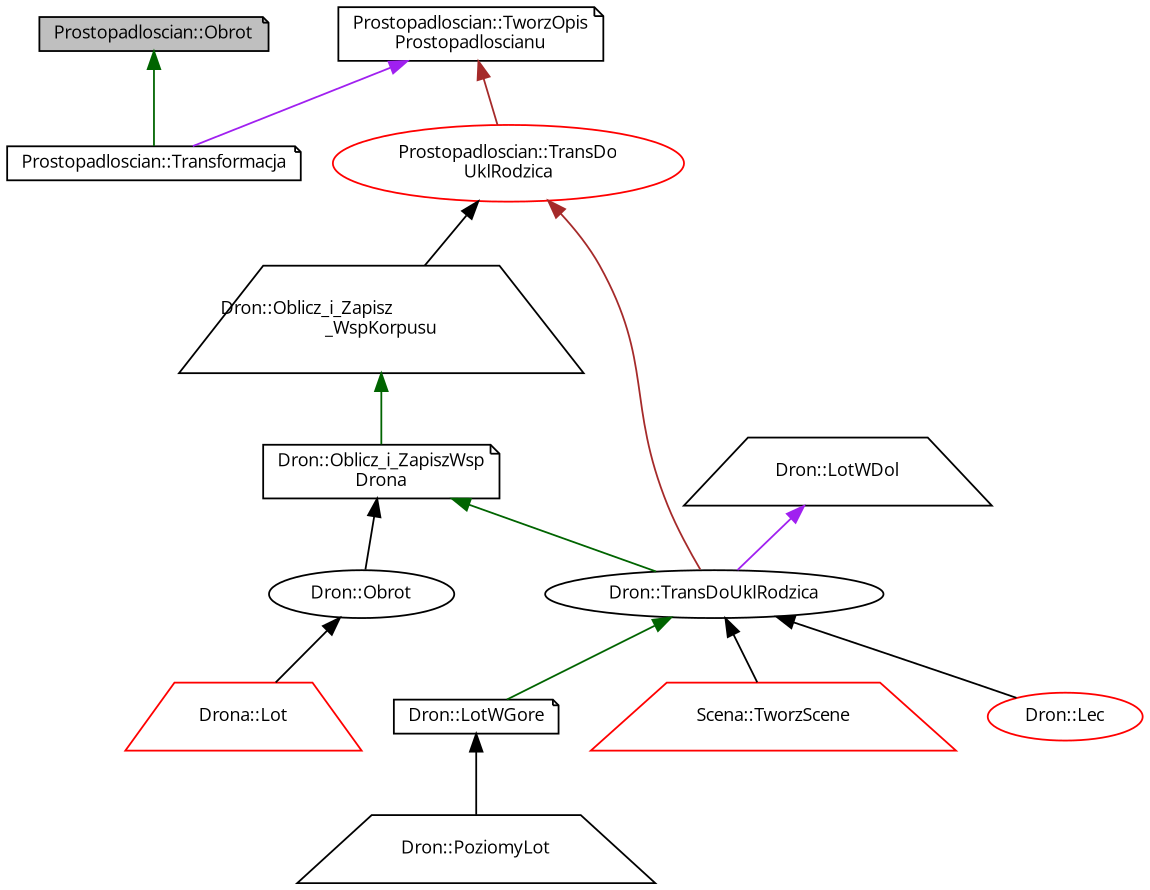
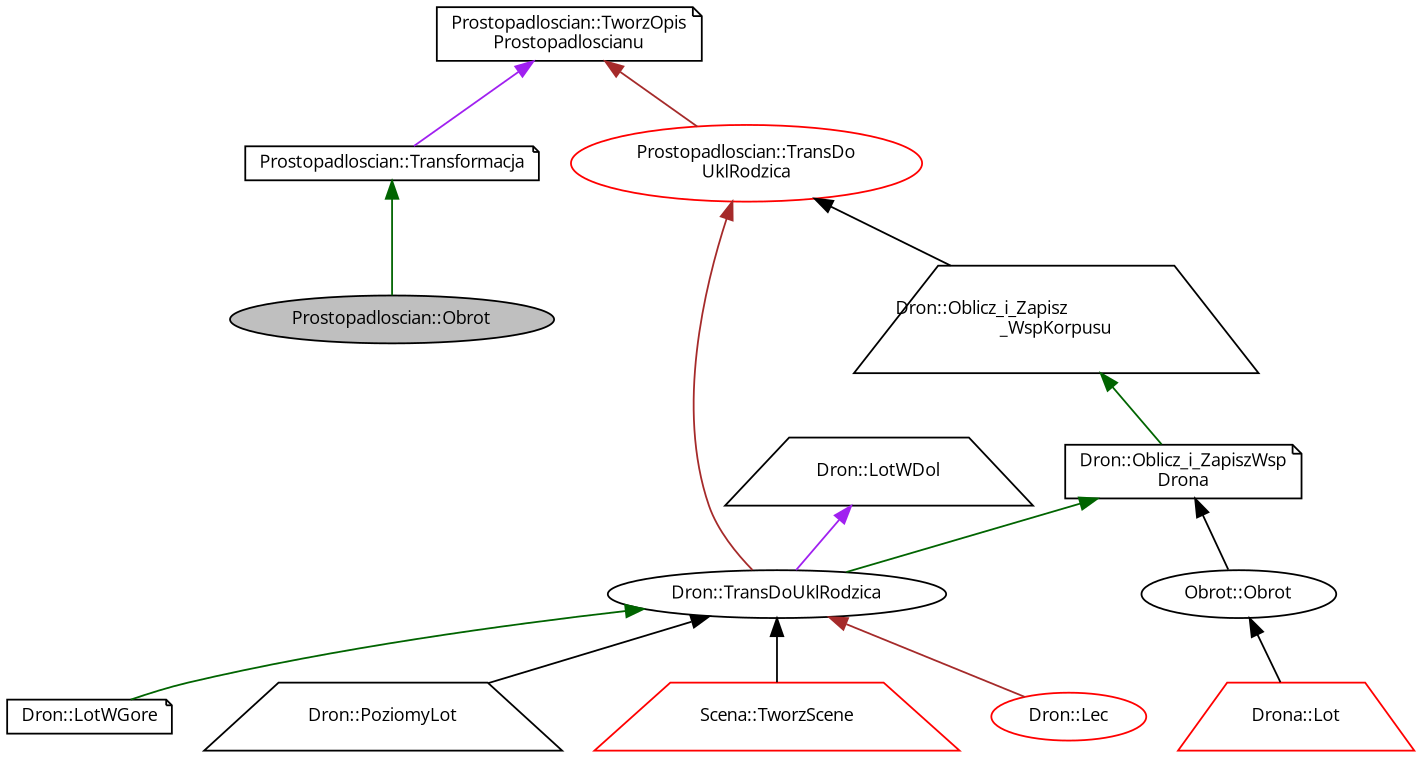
node "Prostopadloscian::Obrot": shape note -> ellipse
edge "Prostopadloscian::Transformacja" -> "Prostopadloscian::Obrot": reversed
node "Dron::Obrot": label "Dron::Obrot" -> "Obrot::Obrot"
edge "Dron::Lec" -> "Dron::TransDoUklRodzica": color black -> brown
edge "Dron::PoziomyLot" -> "Dron::LotWGore": now "Dron::PoziomyLot" -> "Dron::TransDoUklRodzica"
